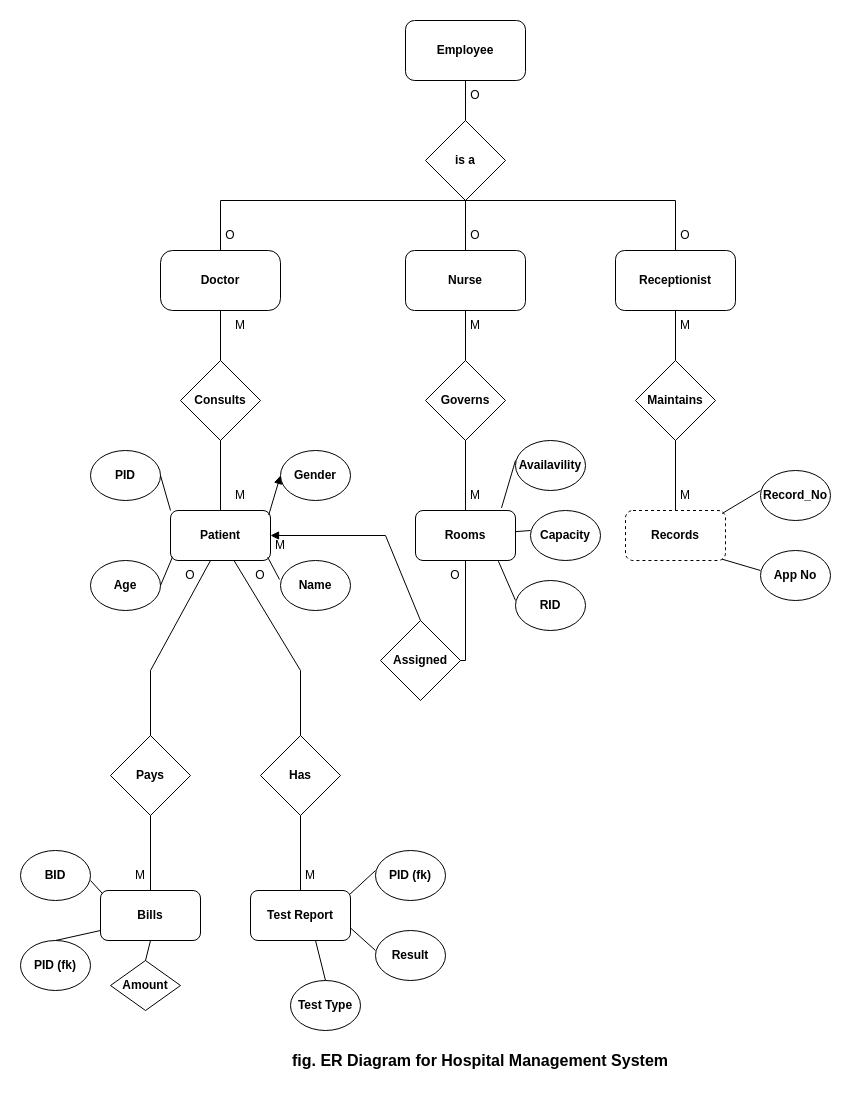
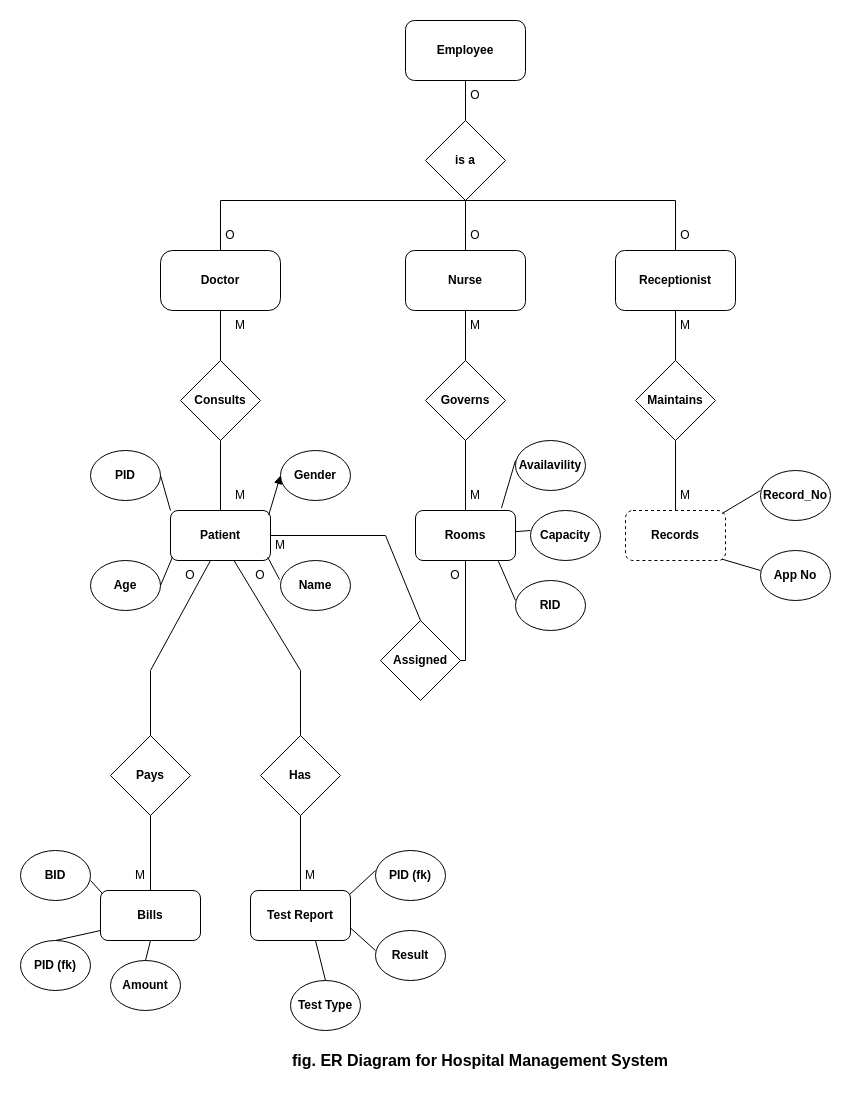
edge "Assigned" -> "Patient": arrowhead block -> none
node "Amount": shape diamond -> ellipse
